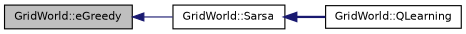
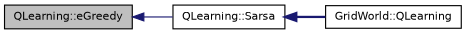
node "GridWorld::eGreedy": label "GridWorld::eGreedy" -> "QLearning::eGreedy"
node "GridWorld::Sarsa": label "GridWorld::Sarsa" -> "QLearning::Sarsa"
